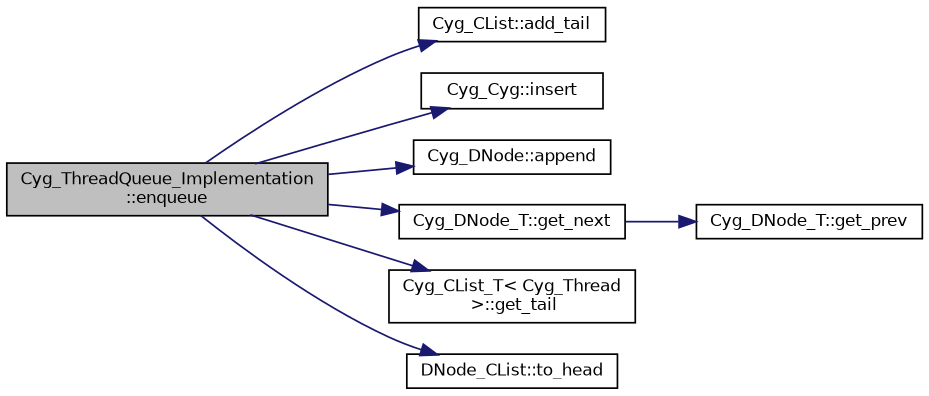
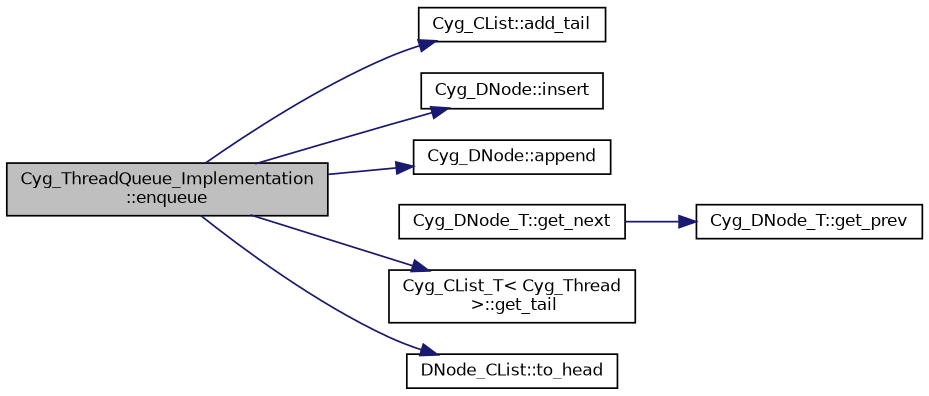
node "Cyg_Cyg::insert": label "Cyg_Cyg::insert" -> "Cyg_DNode::insert"
edge "Cyg_ThreadQueue_Implementation ::enqueue" -> "Cyg_DNode_T::get_next": removed
